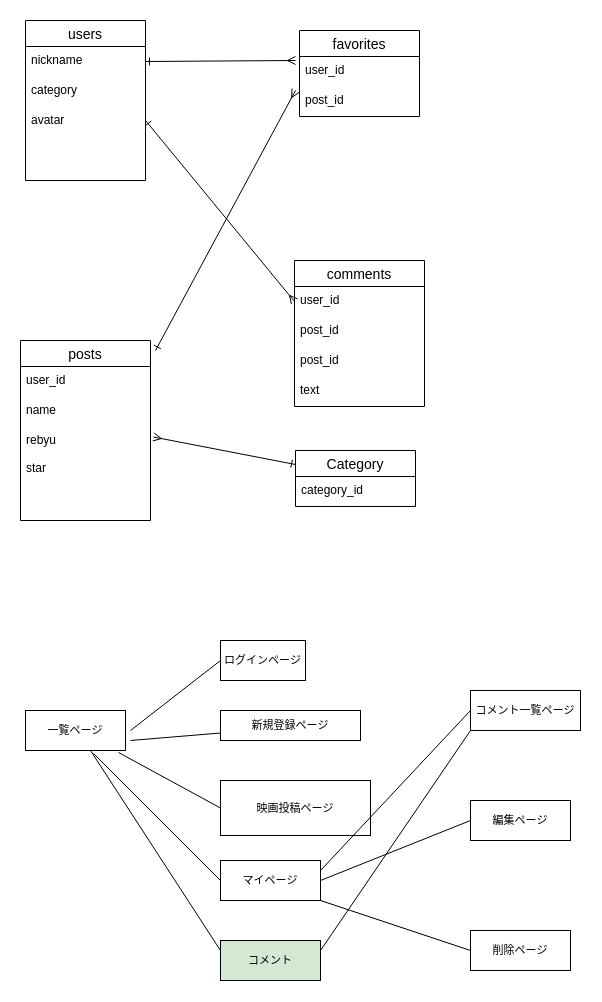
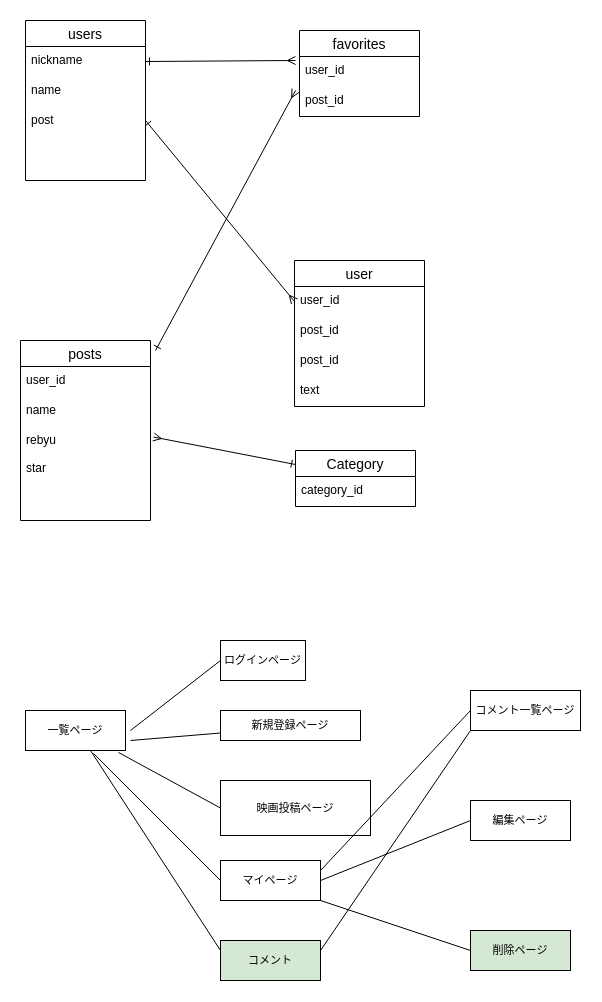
node "category avatar": label "category avatar" -> "name avatar"
node "avatar": label "avatar" -> "post"
node "comments": label "comments" -> "user"
node "削除ページ": fillcolor #ffffff -> #d5e8d4
